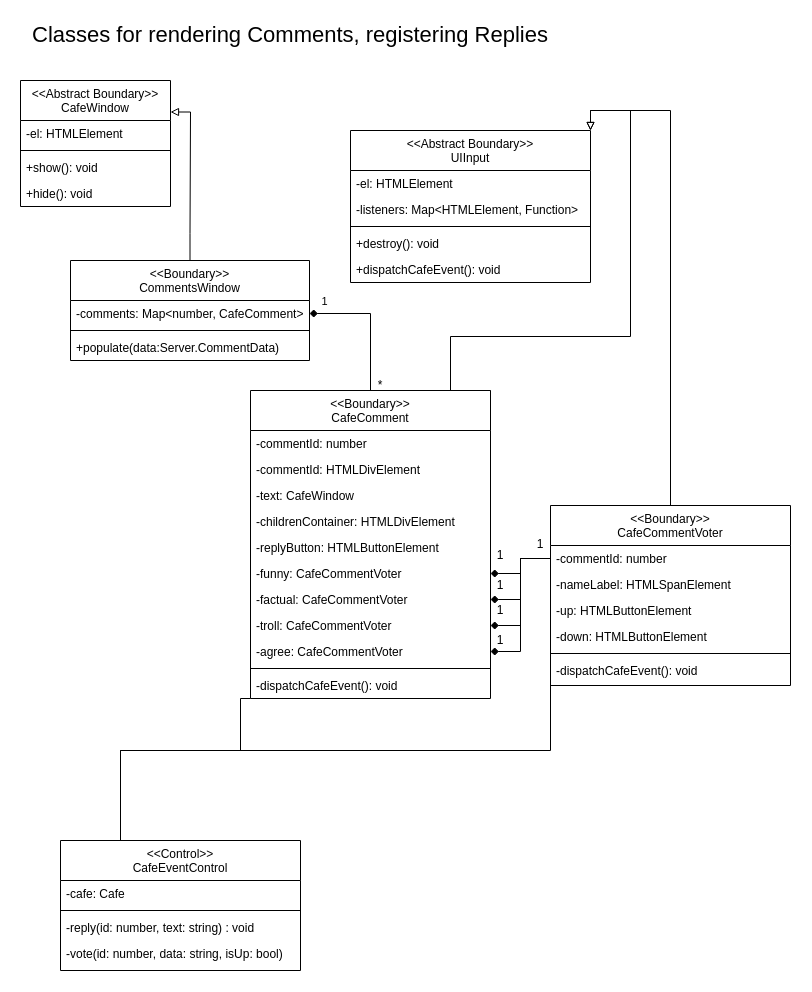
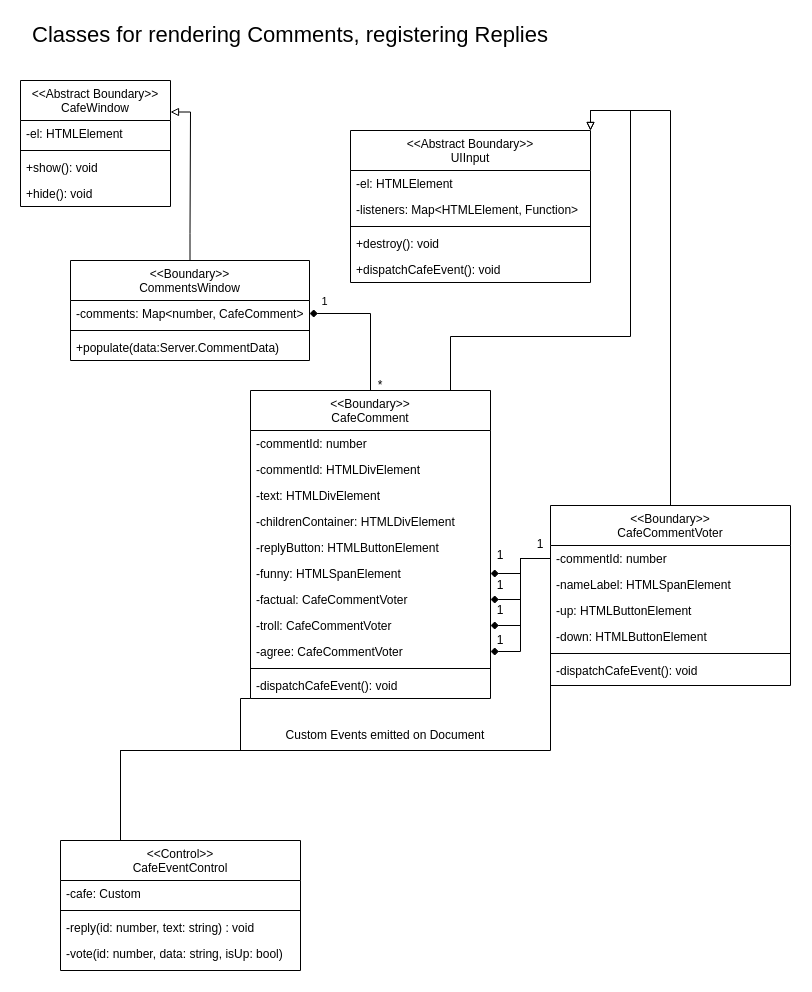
node "-text: CafeWindow": label "-text: CafeWindow" -> "-text: HTMLDivElement"
node "-funny: CafeCommentVoter": label "-funny: CafeCommentVoter" -> "-funny: HTMLSpanElement"
node "Custom Events emitted on Document": added
node "-cafe: Cafe": label "-cafe: Cafe" -> "-cafe: Custom"
